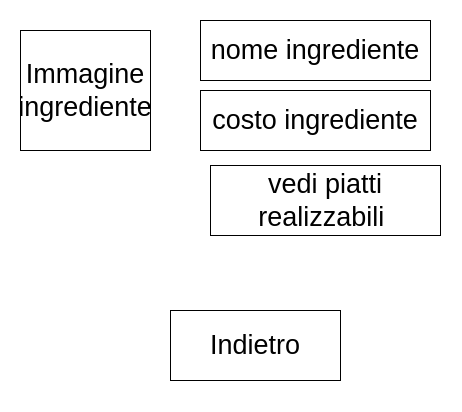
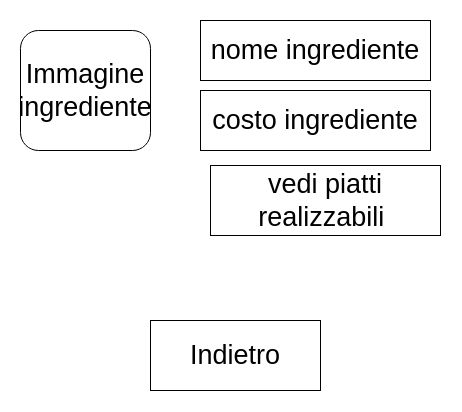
node "Immagine ingrediente": shape rectangle -> rounded rectangle
node "Indietro": moved (256, 346) -> (236, 356)
